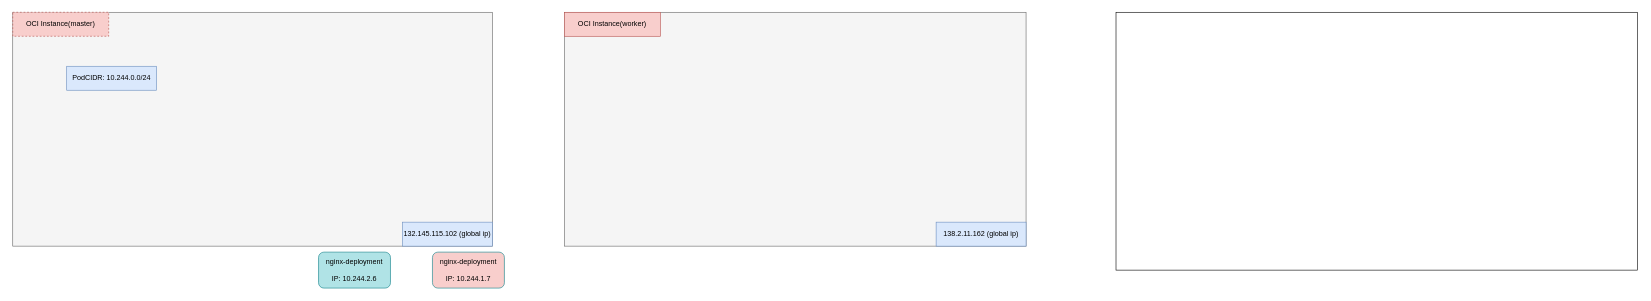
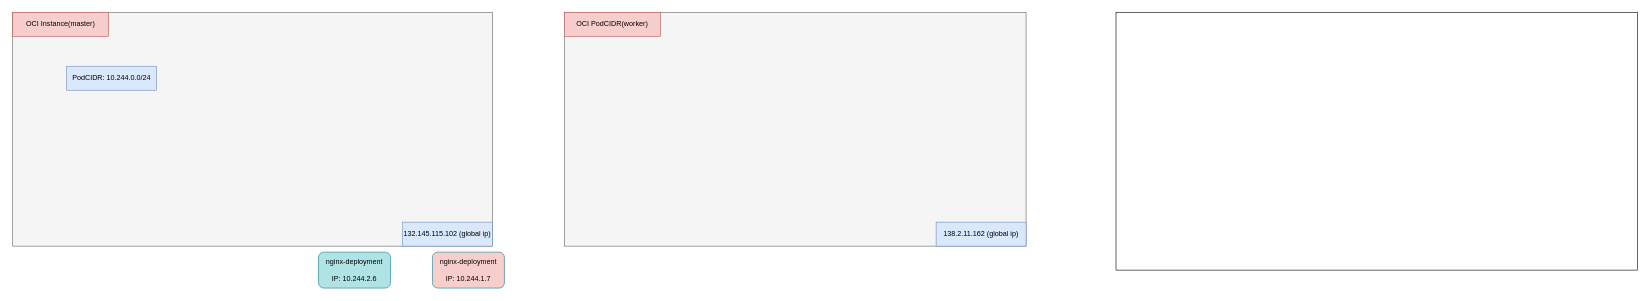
node "OCI Instance(master)": style dashed -> solid
node "OCI Instance(worker)": label "OCI Instance(worker)" -> "OCI PodCIDR(worker)"
